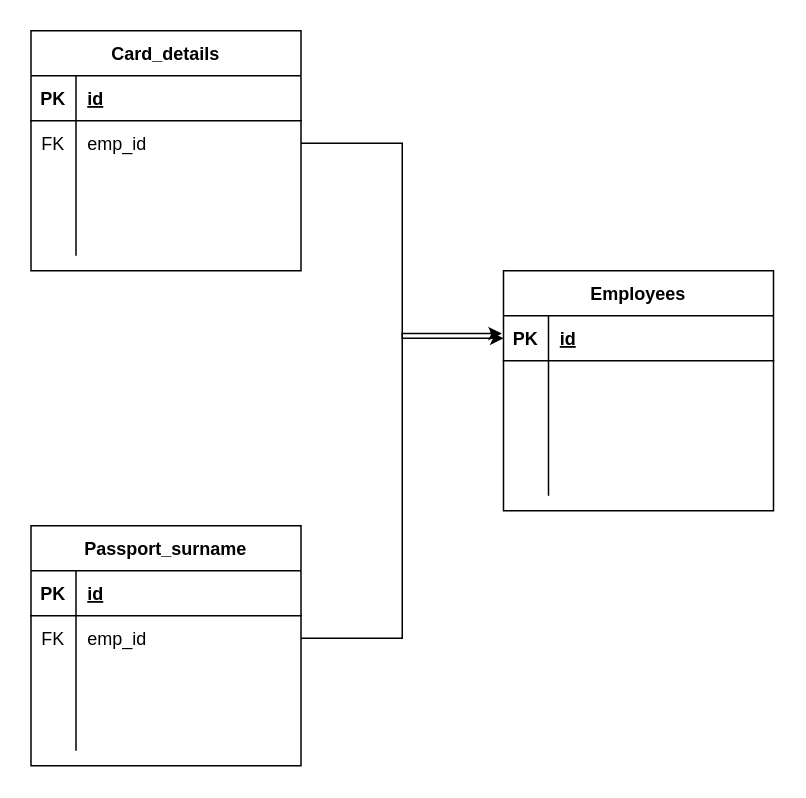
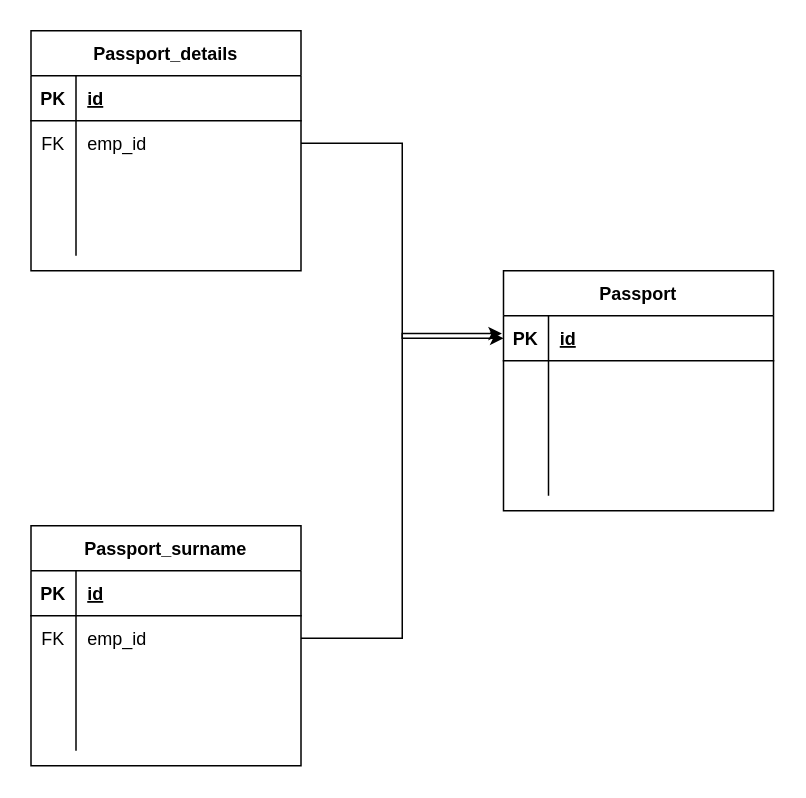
node "Card_details": label "Card_details" -> "Passport_details"
node "Employees": label "Employees" -> "Passport"
